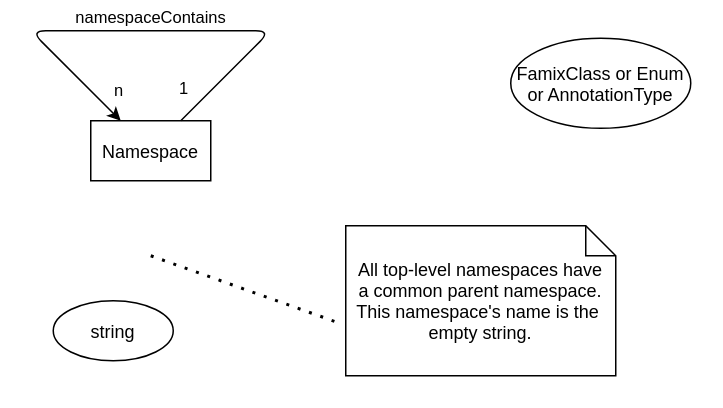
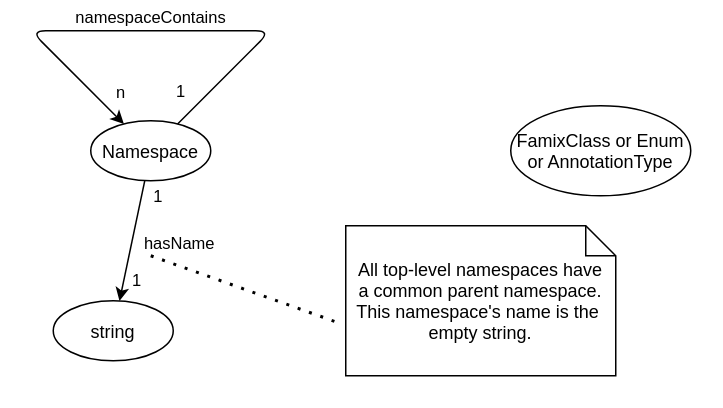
node "FamixClass or Enum or AnnotationType": moved (601, 83) -> (601, 151)
node "Namespace": shape rectangle -> ellipse
edge "Namespace" -> "string": added, labels "1", "hasName", "1"
